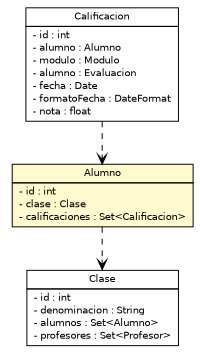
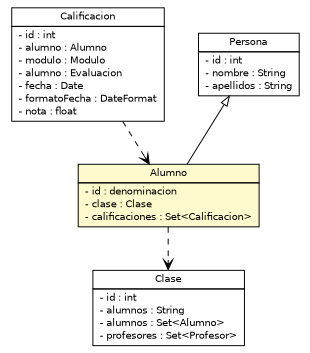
node "Persona": added
node "Alumno": text "- id : int" -> "- id : denominacion"
node "Clase": text "- denominacion : String" -> "- alumnos : String"
